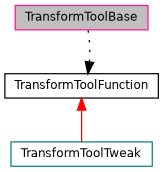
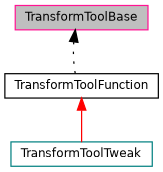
edge "TransformToolBase" -> "TransformToolFunction": reversed
